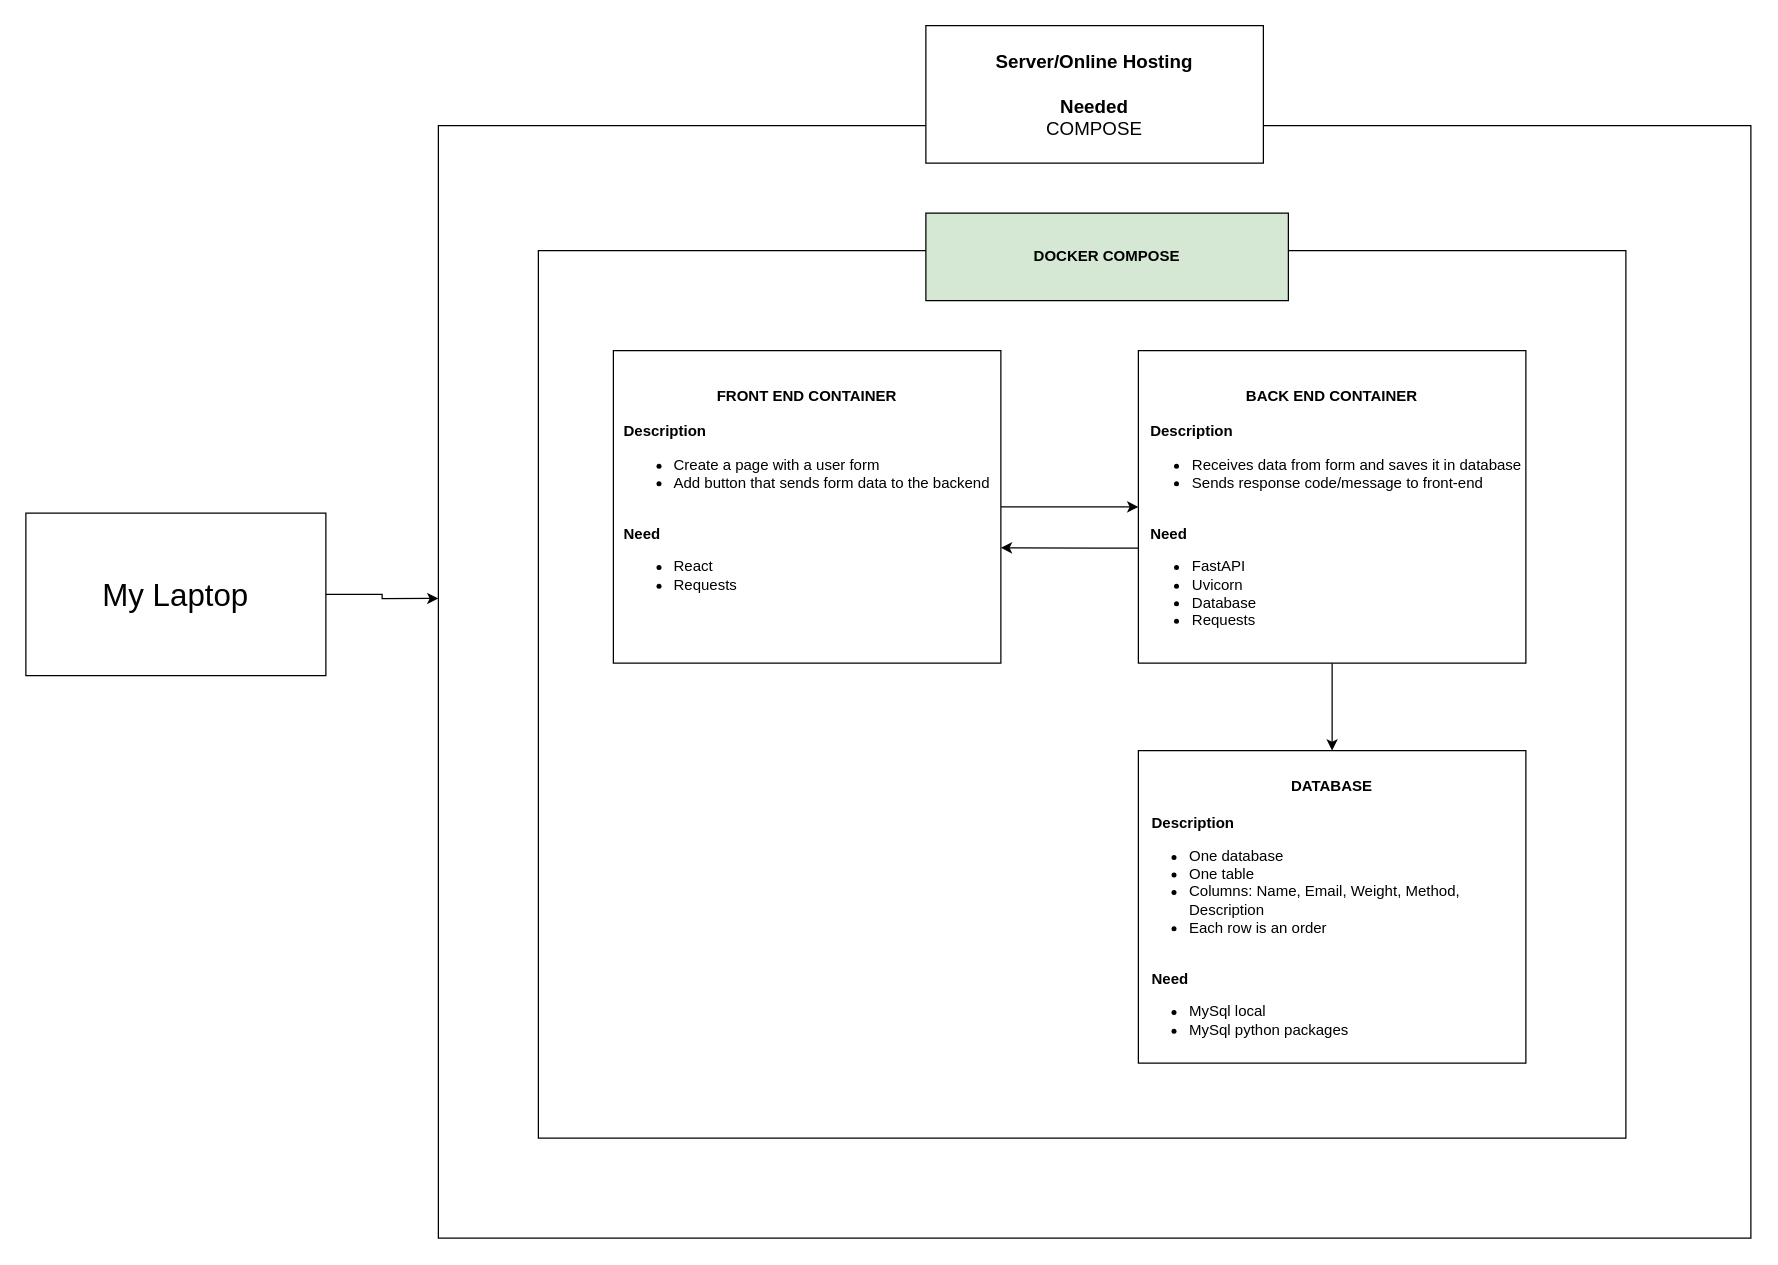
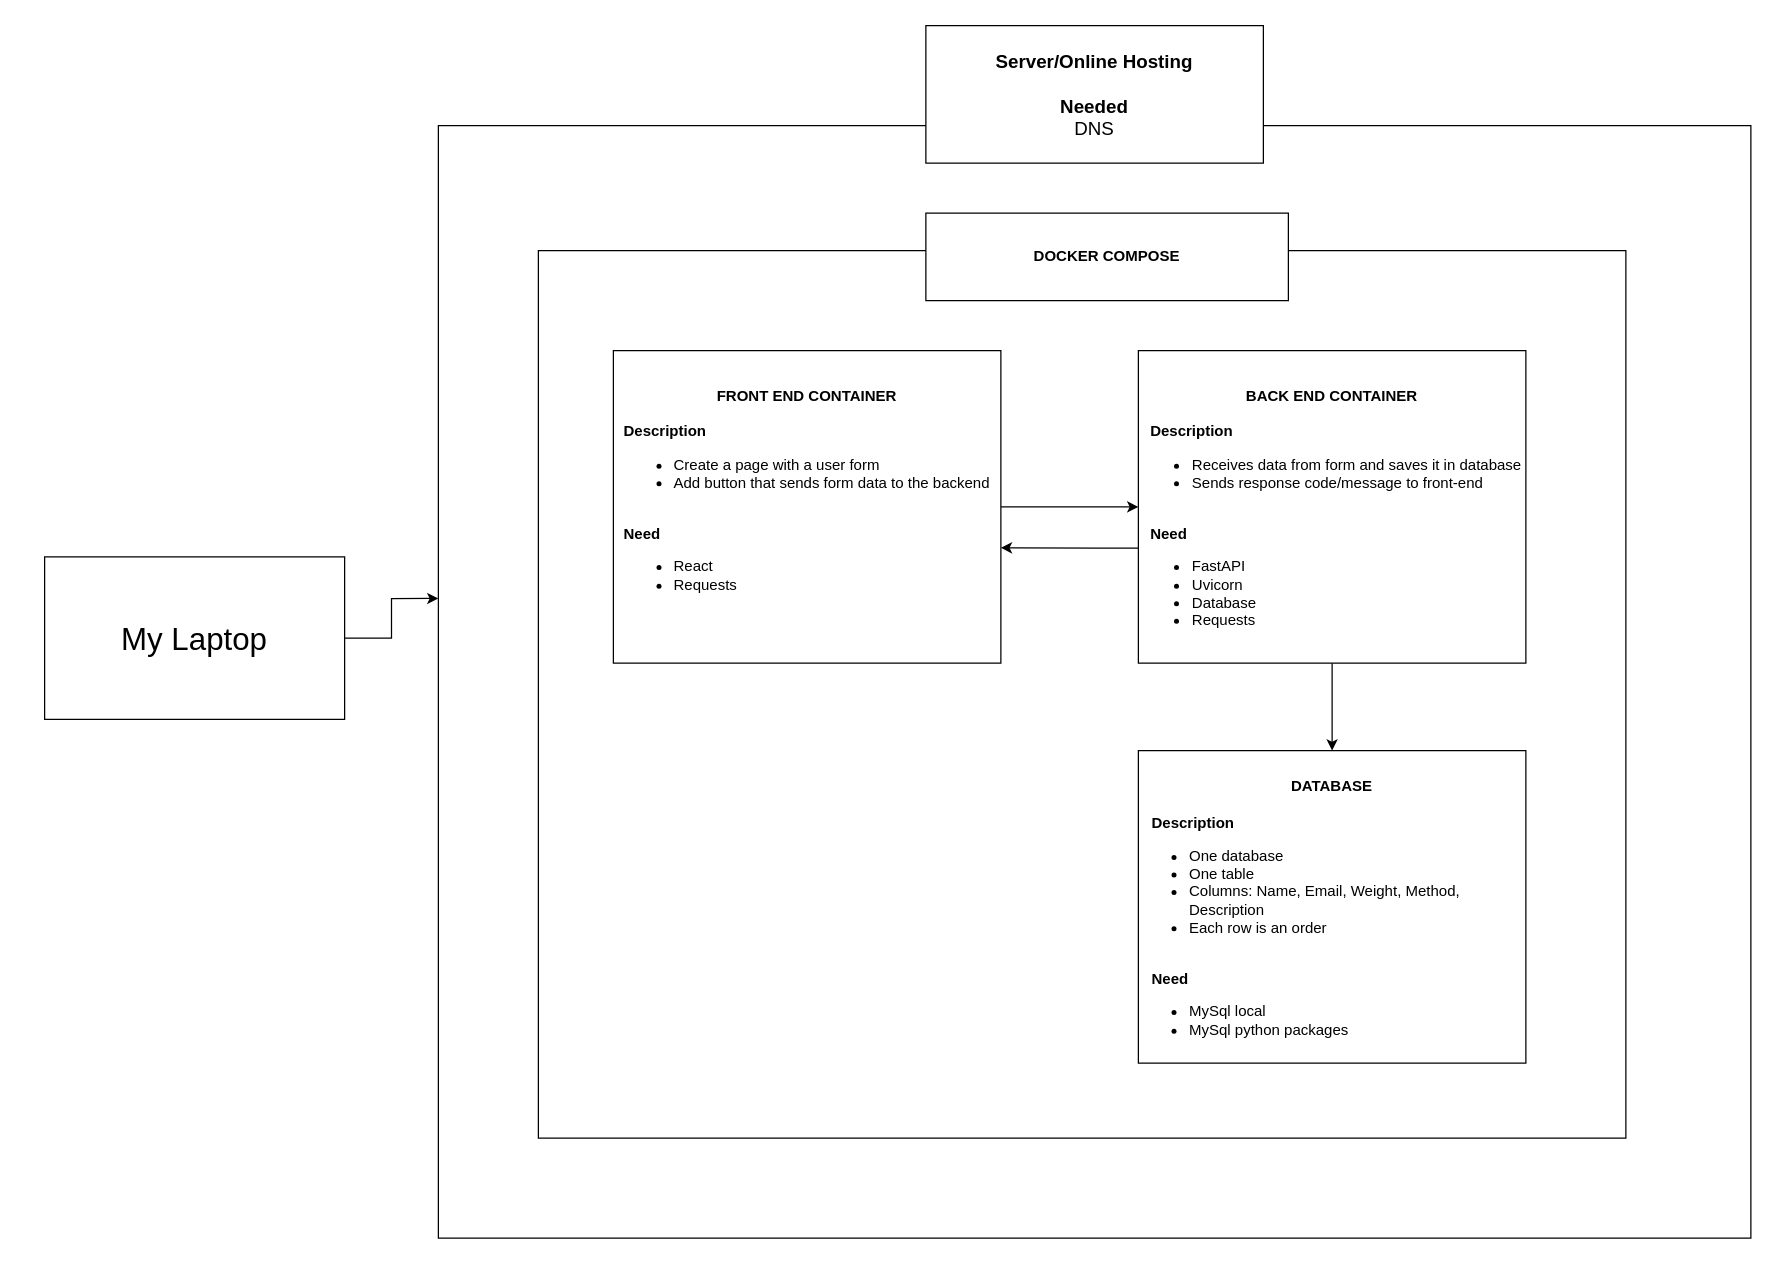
node "Server/Online Hosting Needed COMPOSE": label "Server/Online Hosting Needed COMPOSE" -> "Server/Online Hosting Needed DNS"
node "DOCKER COMPOSE": fillcolor #d5e8d4 -> #ffffff
node "My Laptop": moved (176, 594) -> (194, 638)
